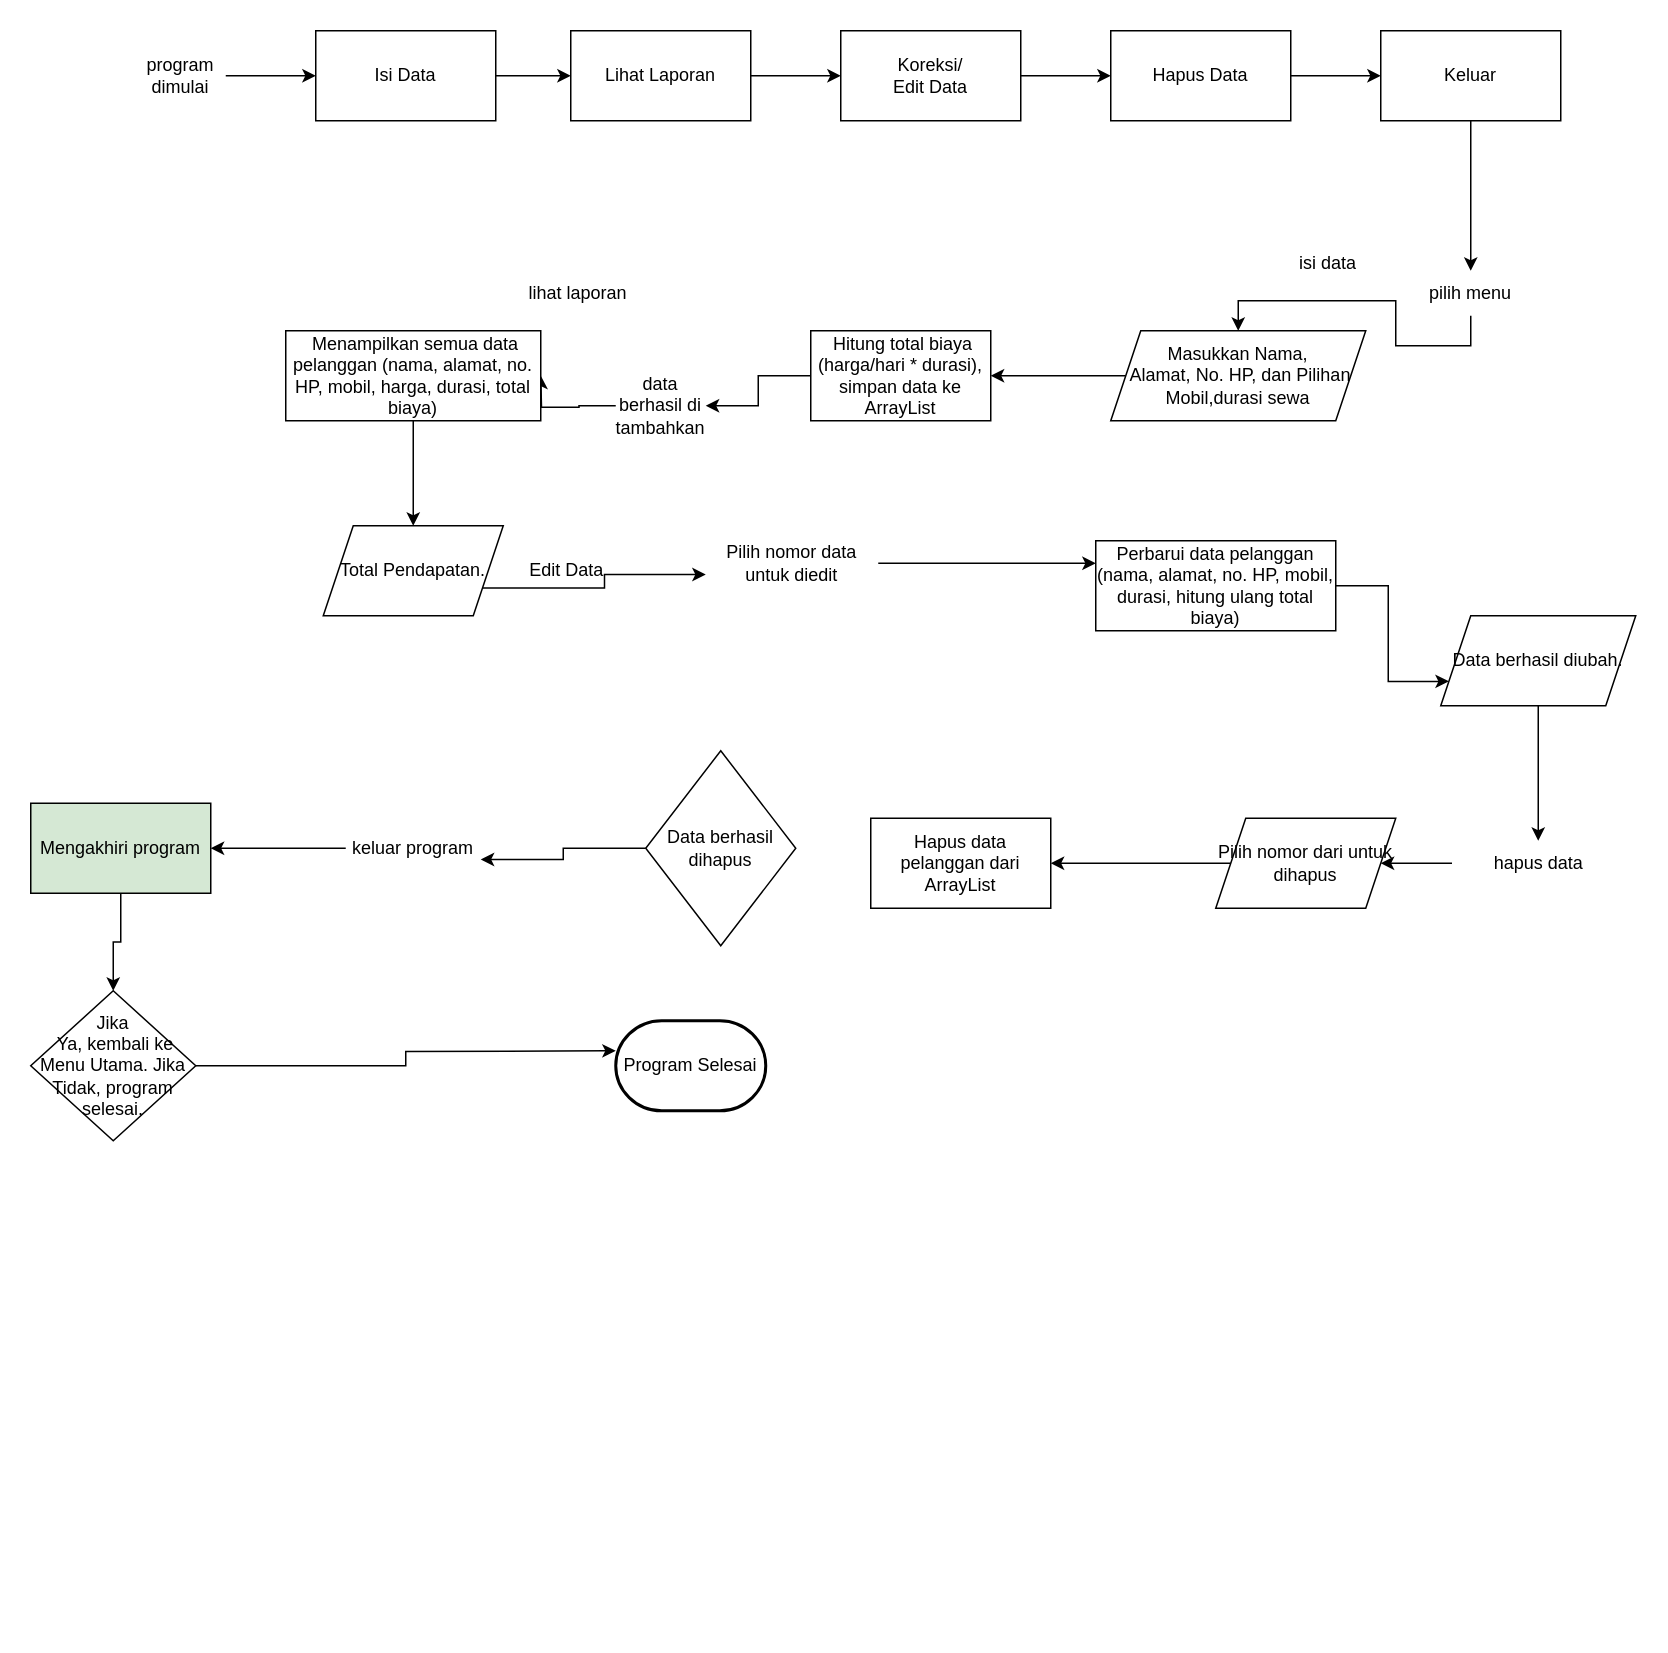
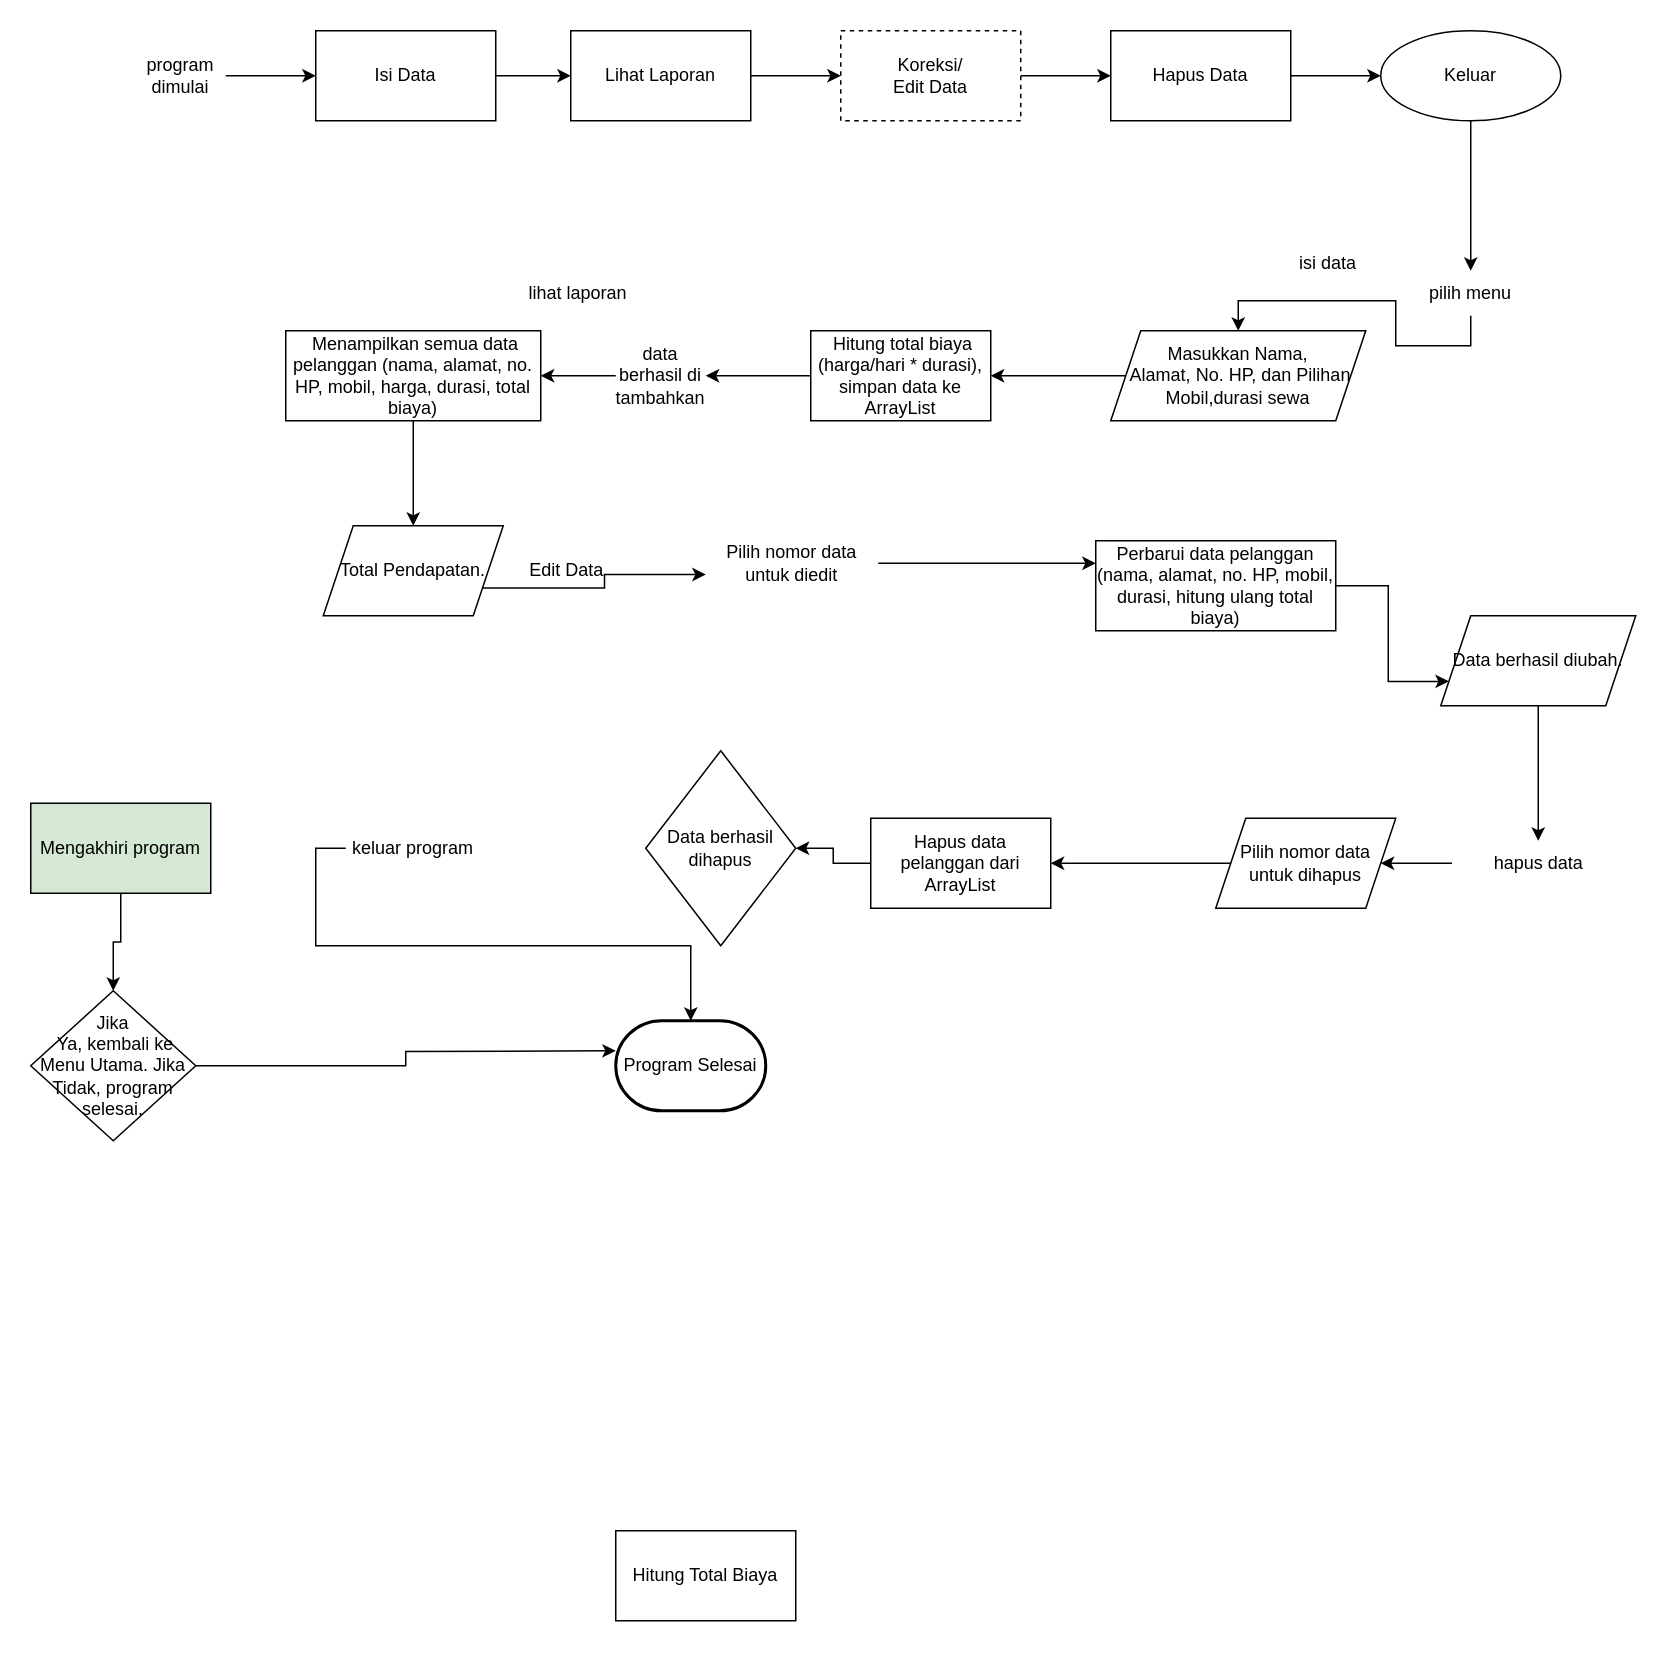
node "Koreksi/ Edit Data": style solid -> dashed
node "Keluar": shape rectangle -> ellipse
node "data berhasil di tambahkan": moved (661, 406) -> (661, 376)
edge "keluar program" -> "Mengakhiri program": now "keluar program" -> "Program Selesai"
edge "Data berhasil dihapus" -> "keluar program": removed
edge "Hapus data pelanggan dari ArrayList" -> "Data berhasil dihapus": added
node "Pilih nomor dari untuk dihapus": label "Pilih nomor dari untuk dihapus" -> "Pilih nomor data untuk dihapus"
node "Hitung Total Biaya": added
